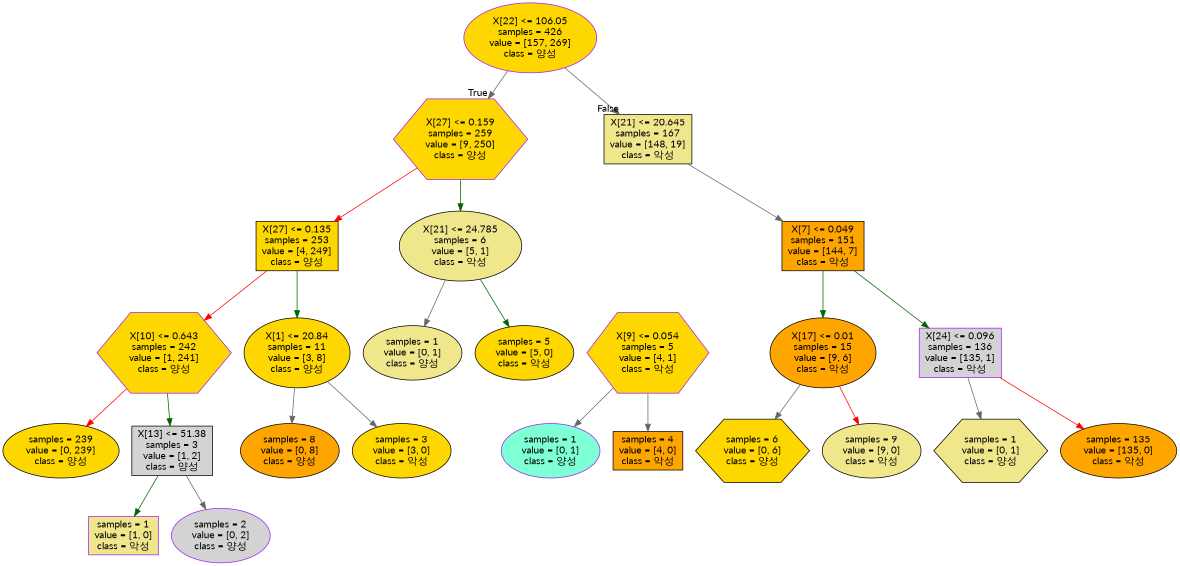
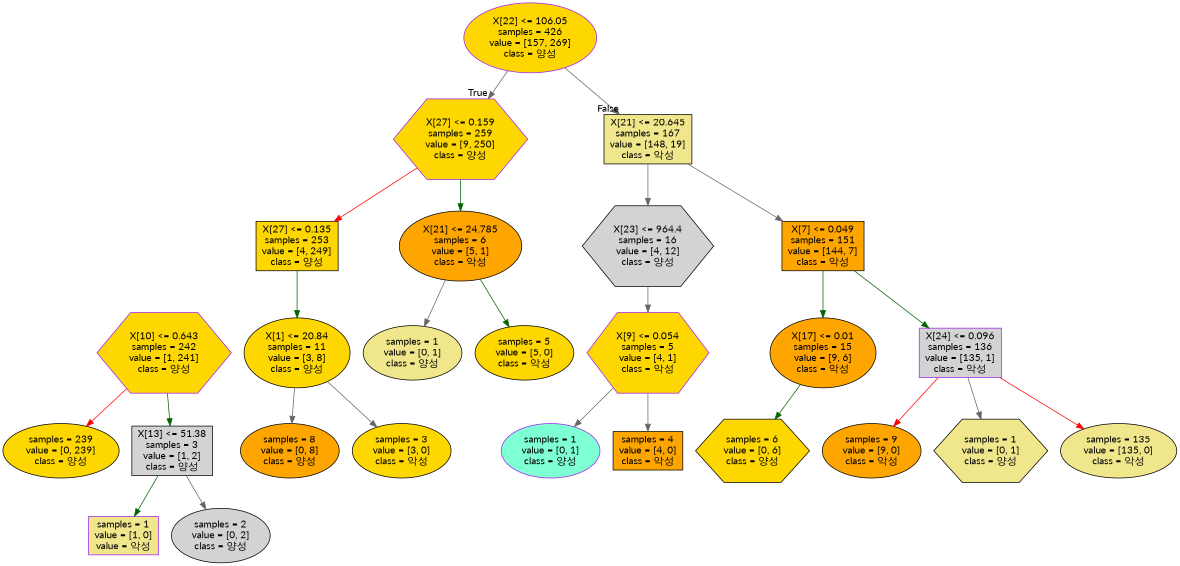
node "X[21] <= 24.785 samples = 6 value = [5, 1] class = 악성": fillcolor khaki -> orange
node "X[23] <= 964.4 samples = 16 value = [4, 12] class = 양성": added
edge "X[27] <= 0.135 samples = 253 value = [4, 249] class = 양성" -> "X[10] <= 0.643 samples = 242 value = [1, 241] class = 양성": removed
edge "X[17] <= 0.01 samples = 15 value = [9, 6] class = 악성" -> "samples = 6 value = [0, 6] class = 양성": color gray40 -> darkgreen
edge "X[17] <= 0.01 samples = 15 value = [9, 6] class = 악성" -> "samples = 9 value = [9, 0] class = 악성": now "X[24] <= 0.096 samples = 136 value = [135, 1] class = 악성" -> "samples = 9 value = [9, 0] class = 악성"
node "samples = 9 value = [9, 0] class = 악성": fillcolor khaki -> orange
node "samples = 135 value = [135, 0] class = 악성": fillcolor orange -> khaki
node "samples = 1 value = [1, 0] class = 악성": label "samples = 1 value = [1, 0] class = 악성" -> "samples = 1 value = [1, 0] value = 악성"
node "samples = 2 value = [0, 2] class = 양성": color purple -> black
